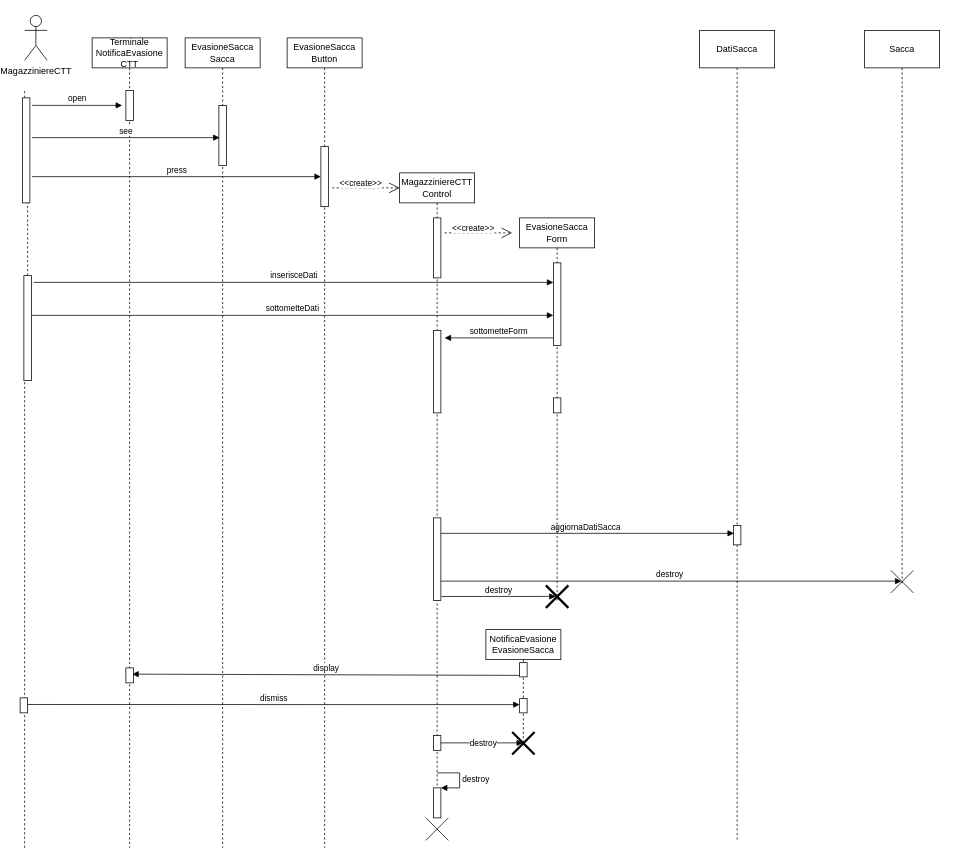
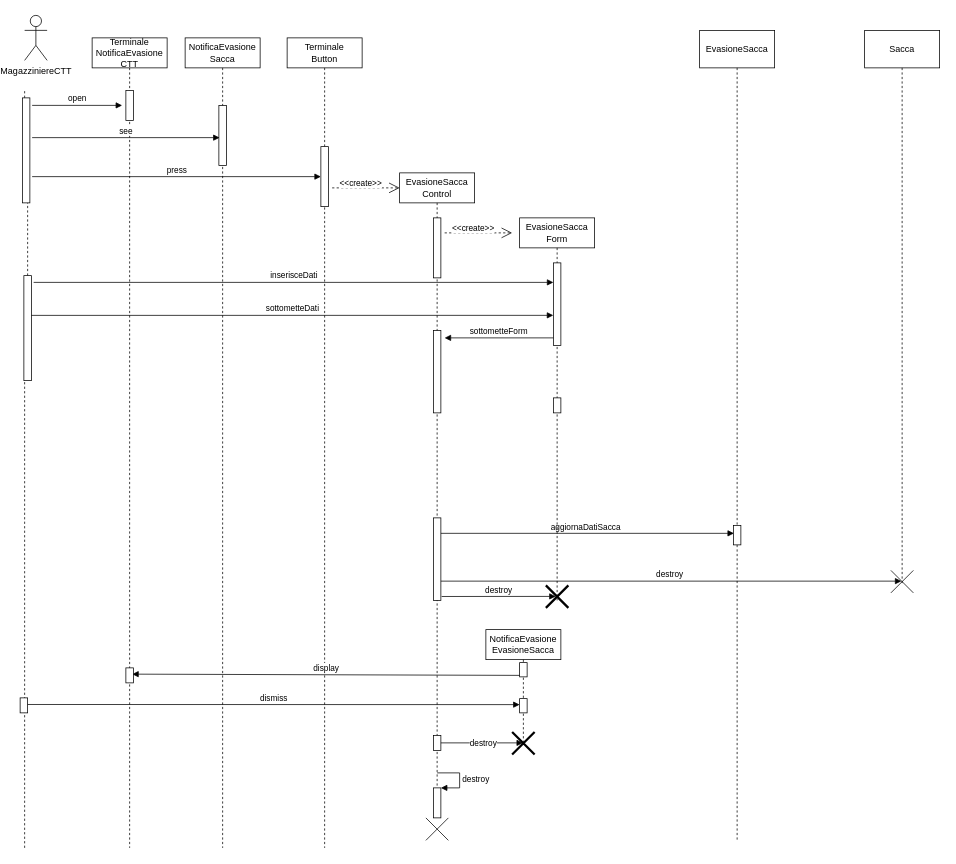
node "DatiSacca": label "DatiSacca" -> "EvasioneSacca"
node "EvasioneSacca Sacca": label "EvasioneSacca Sacca" -> "NotificaEvasione Sacca"
node "EvasioneSacca Button": label "EvasioneSacca Button" -> "Terminale Button"
node "MagazziniereCTT Control": label "MagazziniereCTT Control" -> "EvasioneSacca Control"
